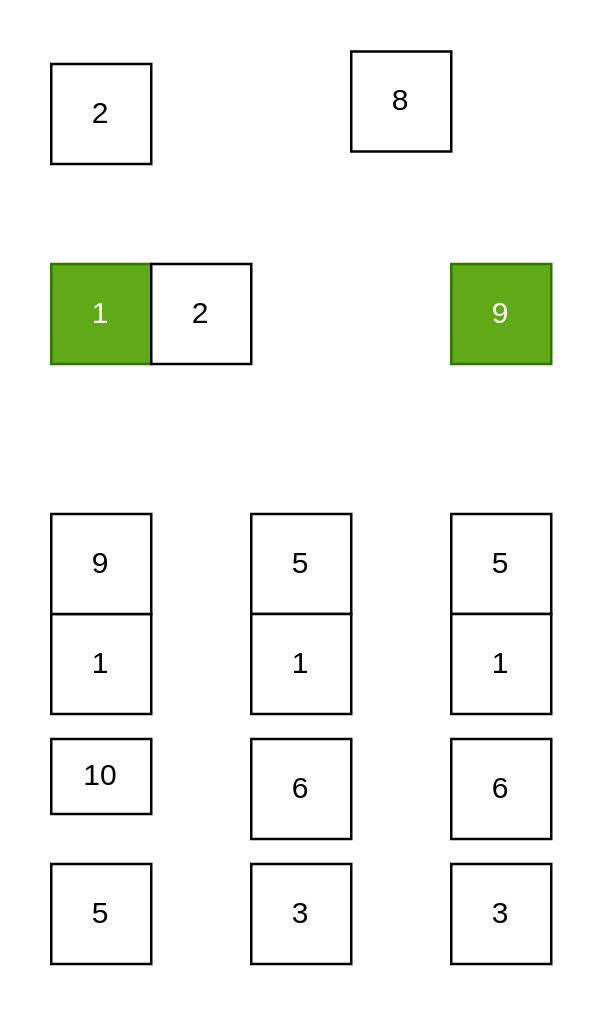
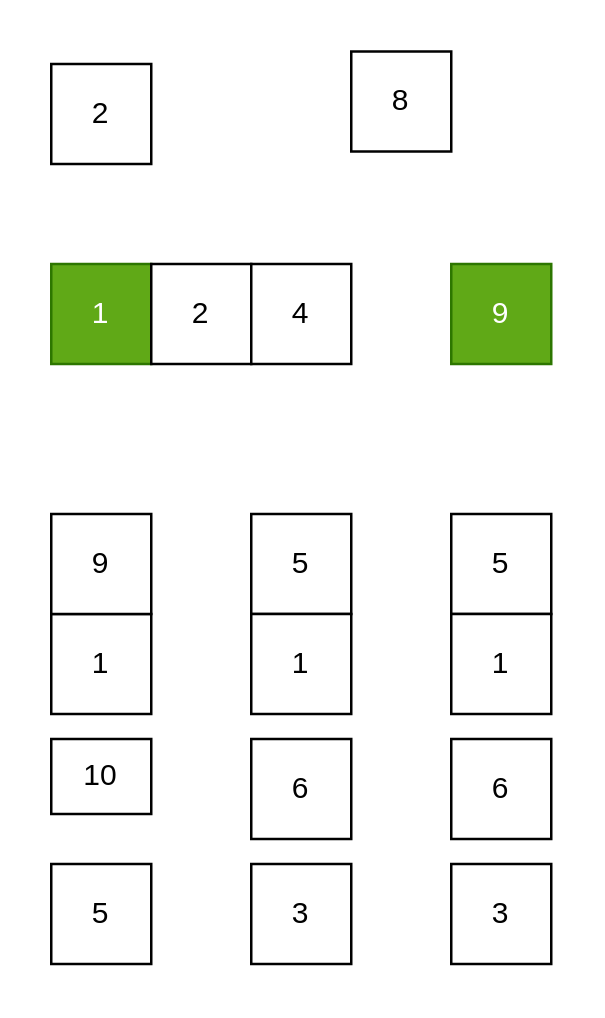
node "4": added
